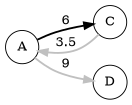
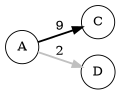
edge "A" -> "C": label "6" -> "9"
edge "C" -> "A": removed, label "3.5"
edge "A" -> "D": label "9" -> "2"
